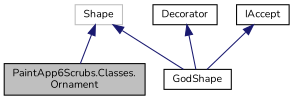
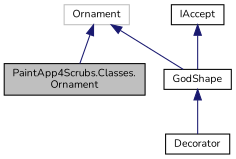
node "Shape": label "Shape" -> "Ornament"
edge "GodShape" -> "Decorator": reversed
node "PaintApp6Scrubs.Classes. Ornament": label "PaintApp6Scrubs.Classes. Ornament" -> "PaintApp4Scrubs.Classes. Ornament"
